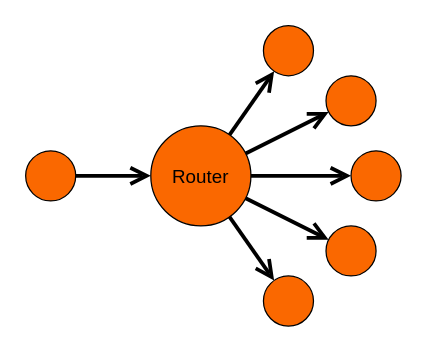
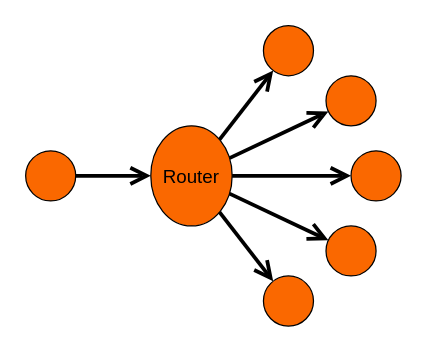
node "Router": size 100x100 -> 81x100
